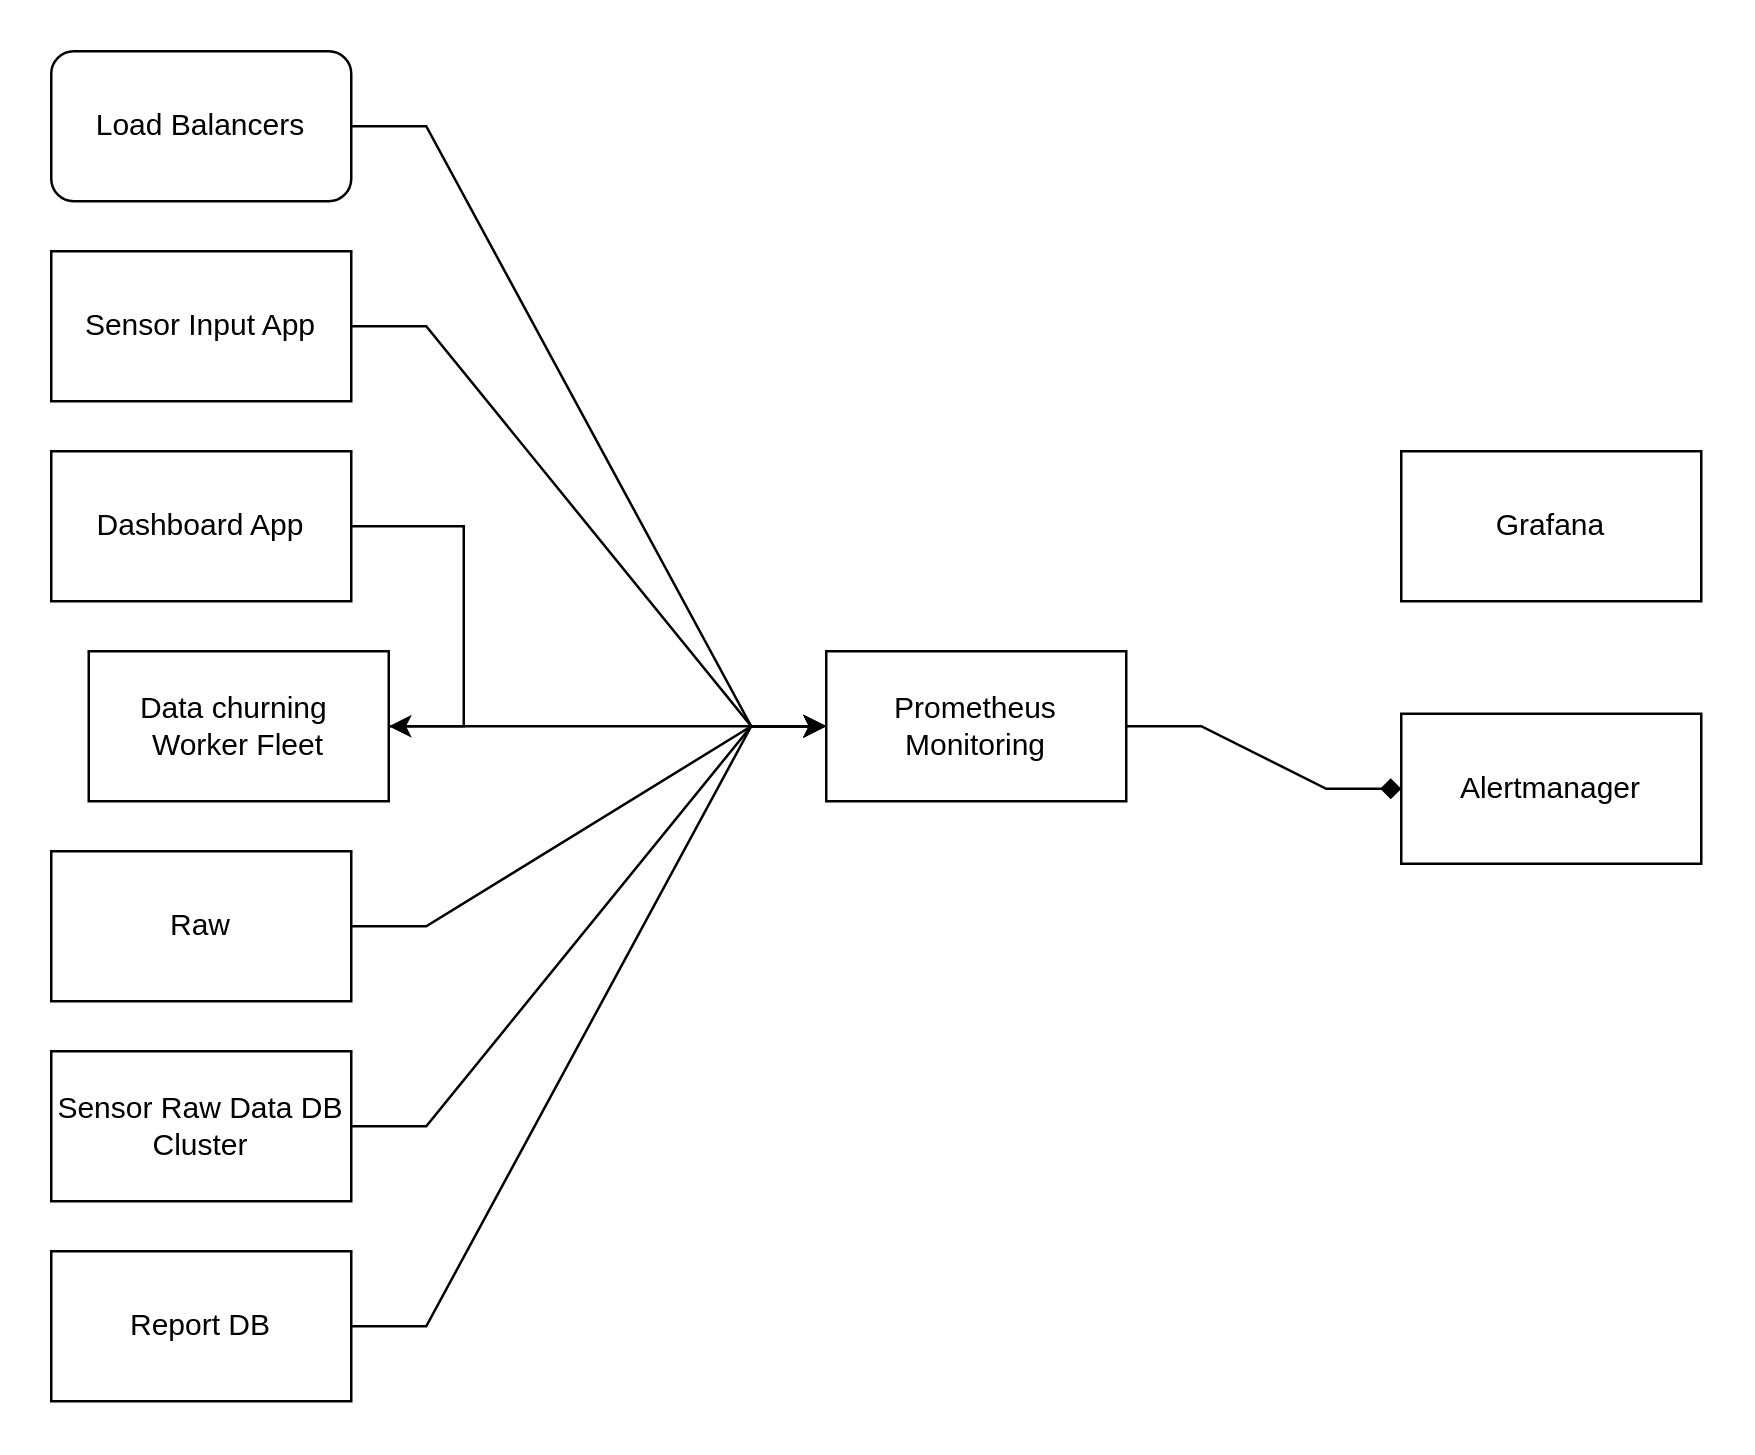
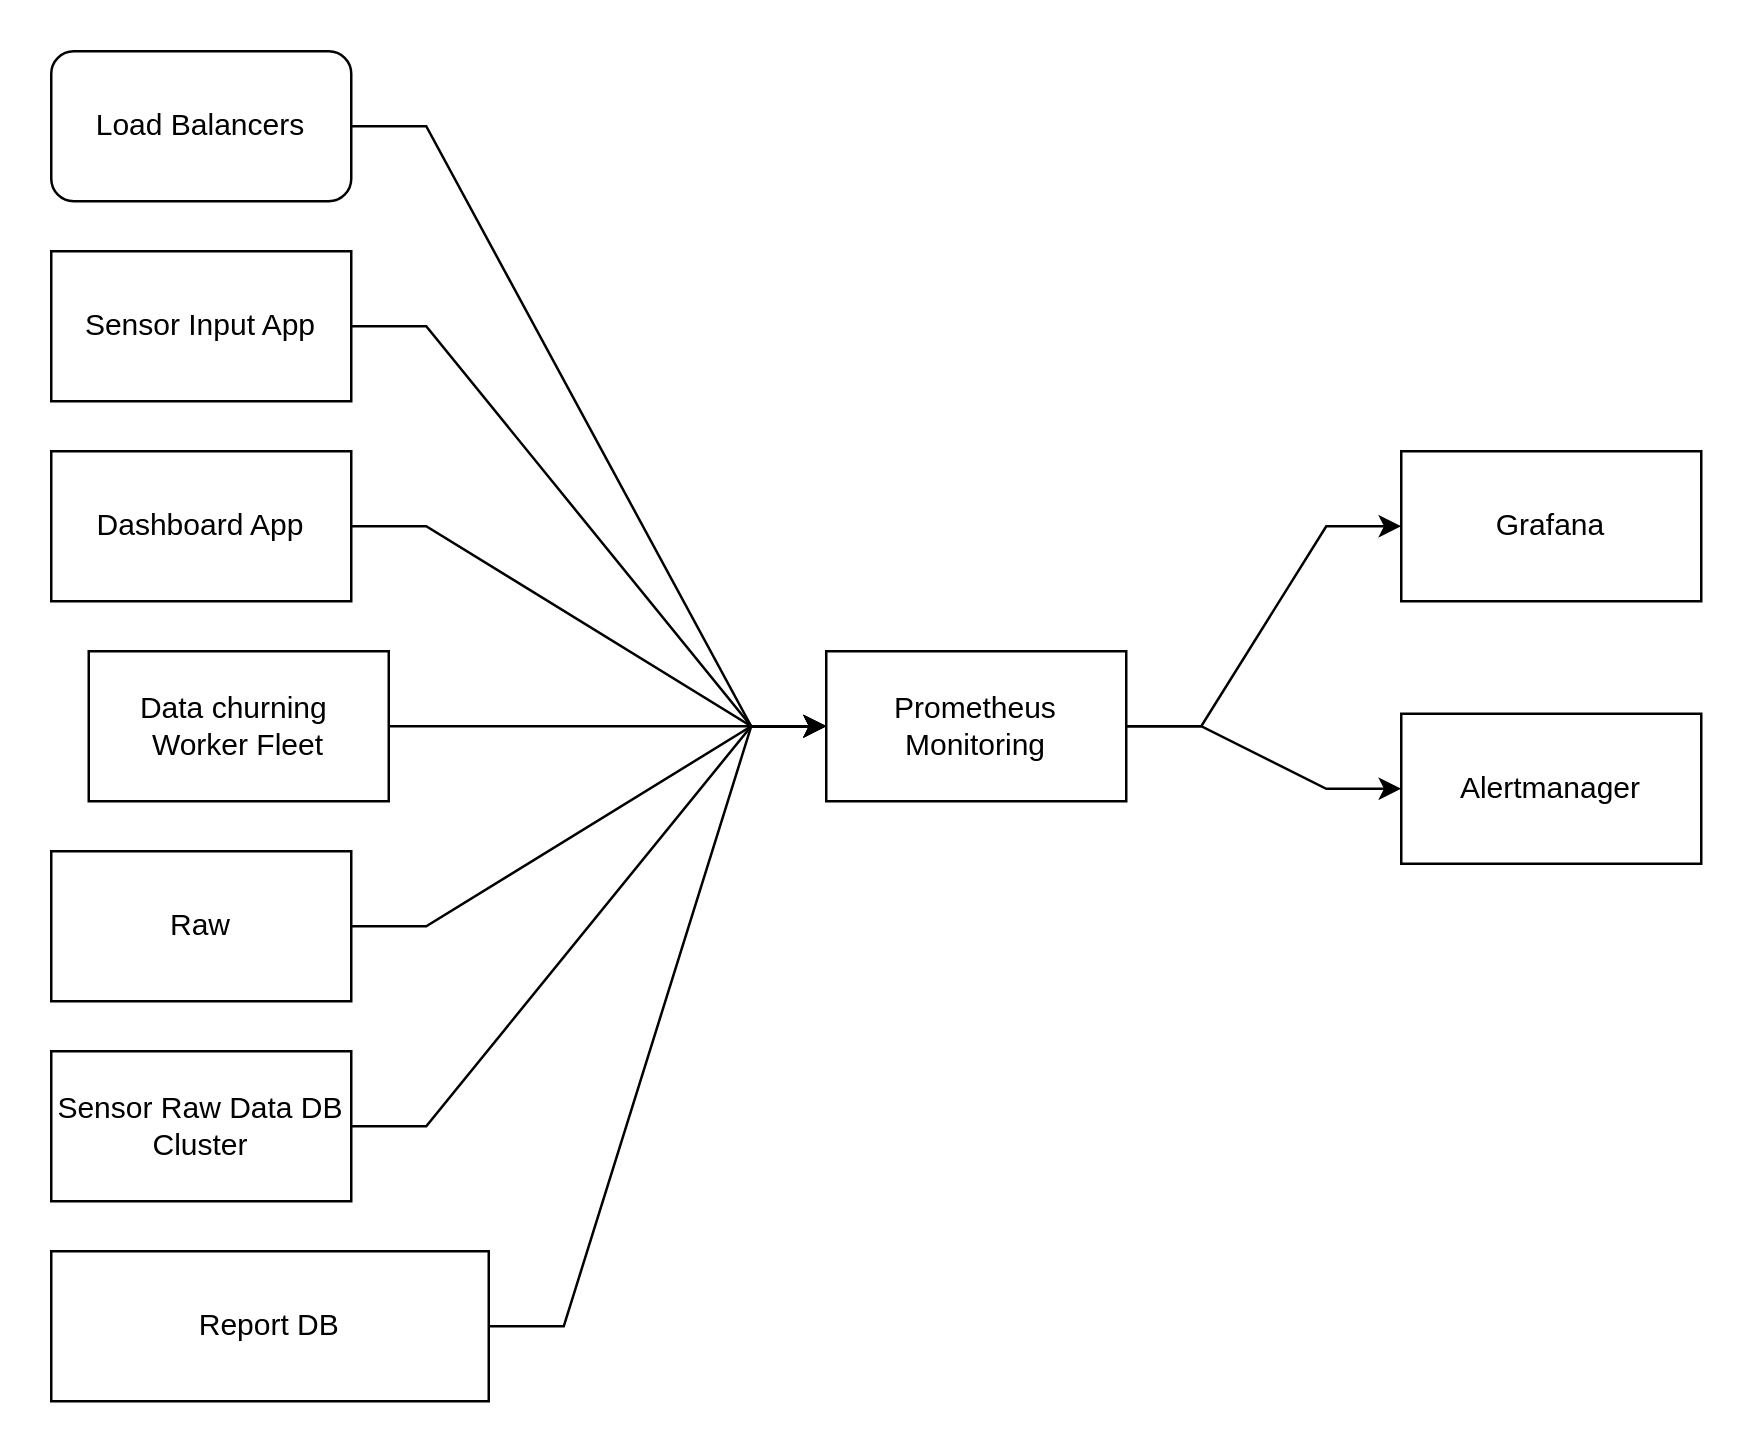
edge "Prometheus Monitoring" -> "Grafana": added
edge "Dashboard App" -> "Data churning Worker Fleet": now "Dashboard App" -> "Prometheus Monitoring"
edge "Prometheus Monitoring" -> "Alertmanager": arrowhead diamond -> classic
node "Report DB": size 300x150 -> 438x150
